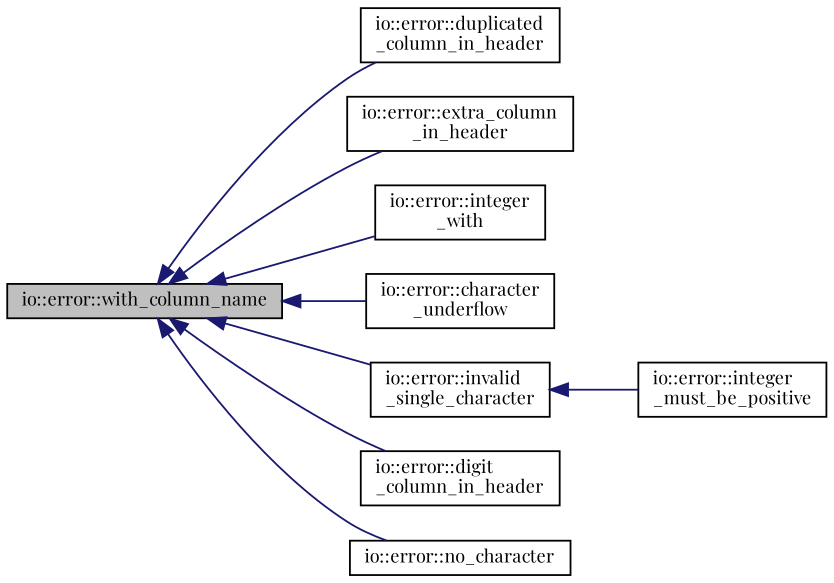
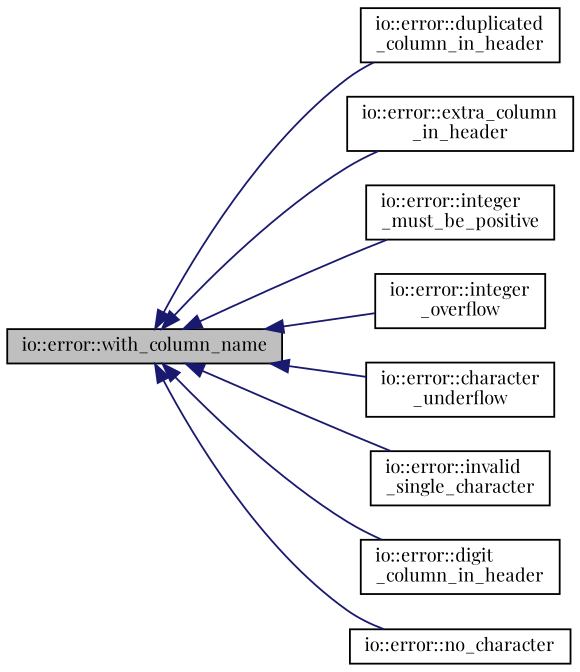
node "io::error::integer _with": label "io::error::integer _with" -> "io::error::integer _overflow"
edge "io::error::integer _must_be_positive" -> "io::error::invalid _single_character": now "io::error::integer _must_be_positive" -> "io::error::with_column_name"
